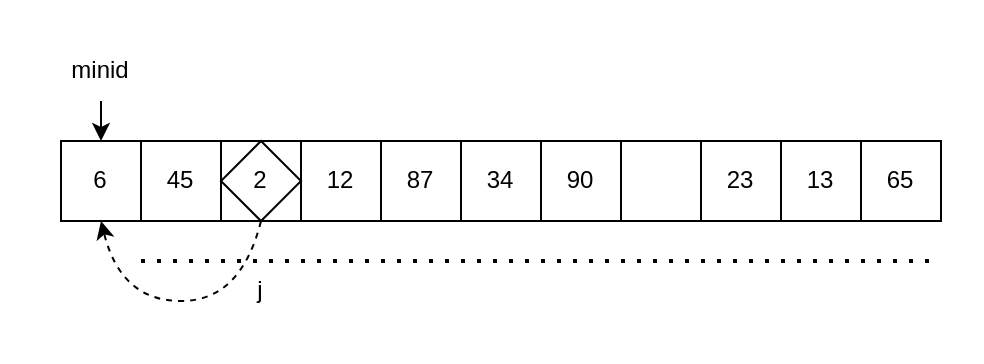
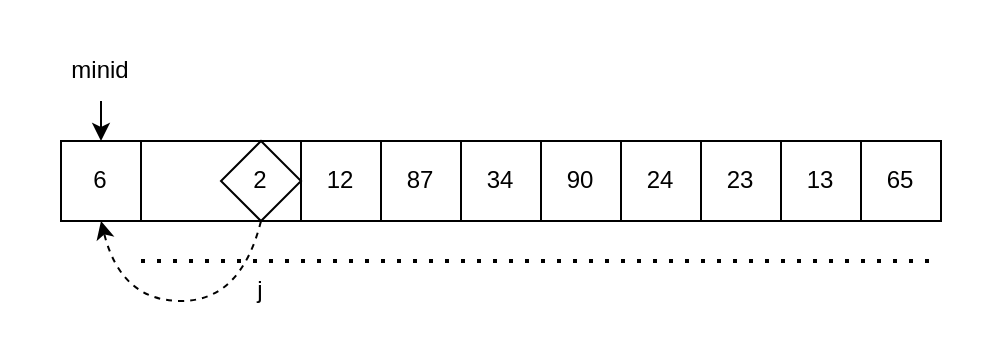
node "45": removed
node "24": added
